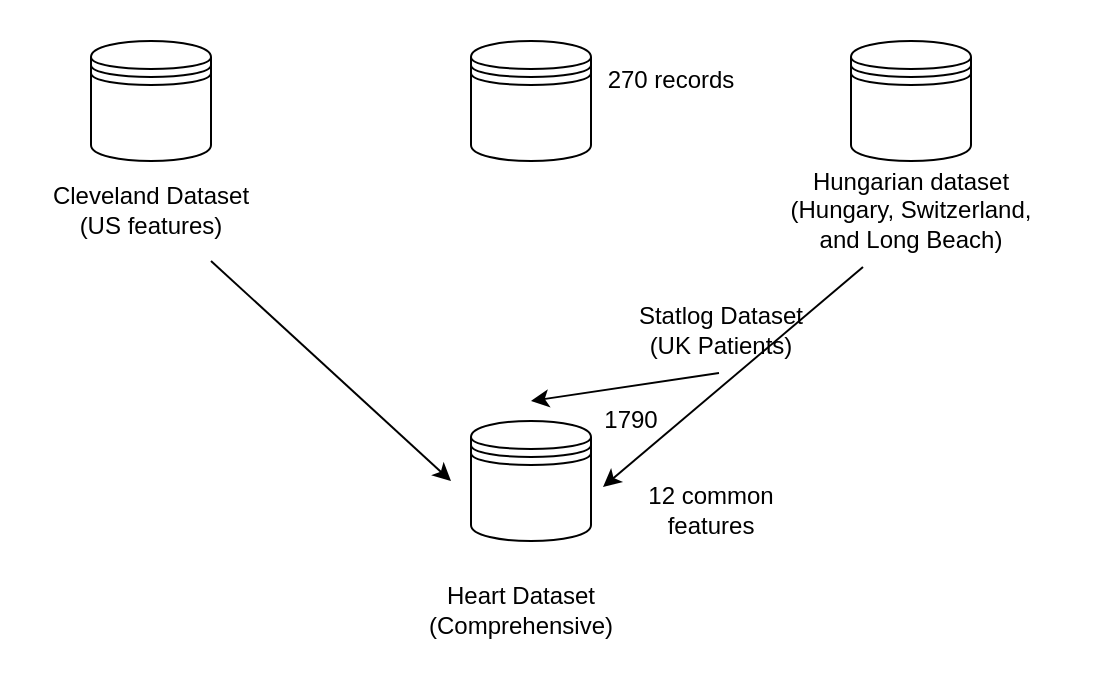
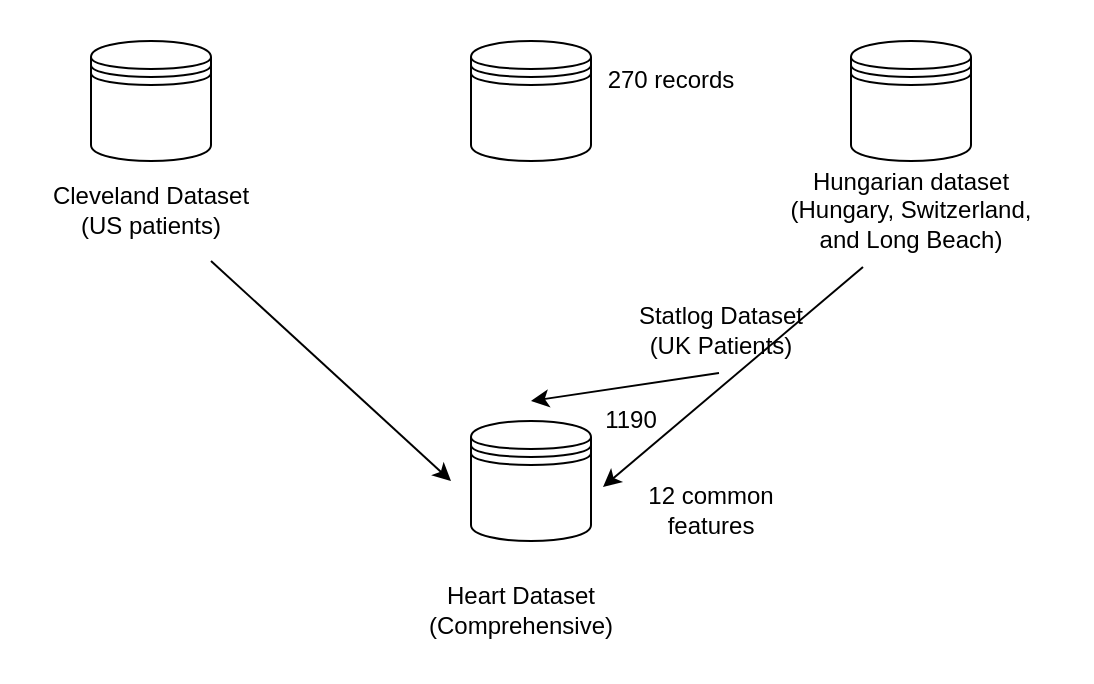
node "Cleveland Dataset (US features)": label "Cleveland Dataset (US features)" -> "Cleveland Dataset (US patients)"
node "1790": label "1790" -> "1190"
